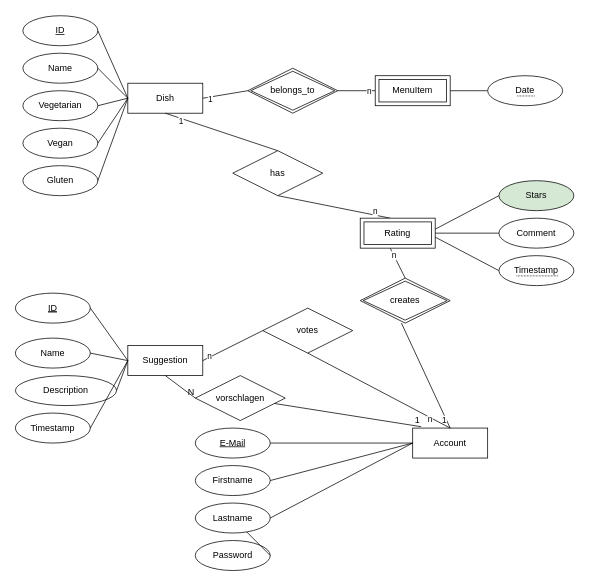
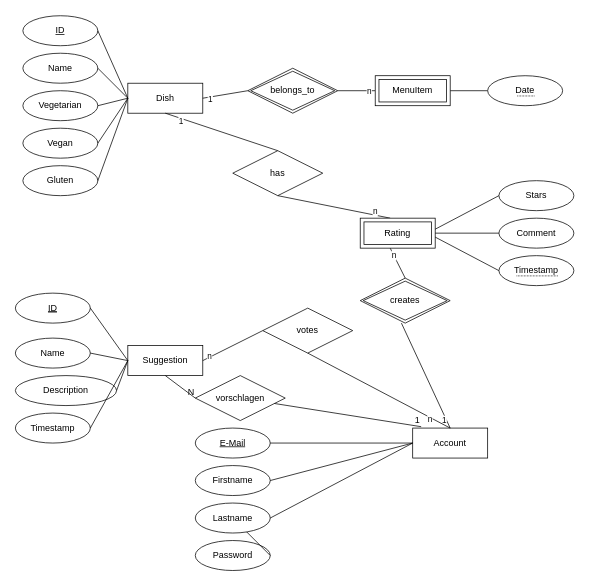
node "Stars": fillcolor #d5e8d4 -> #ffffff
